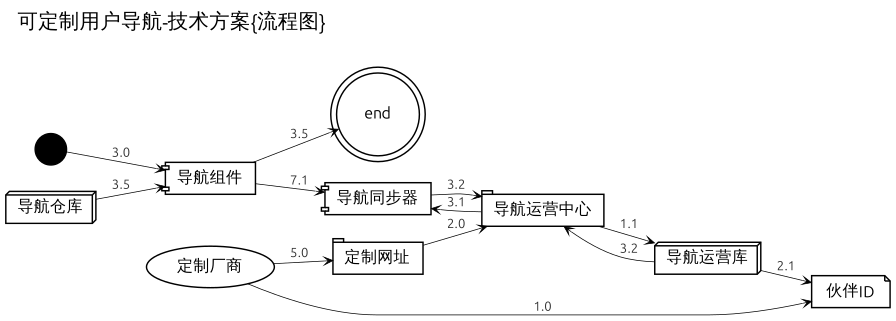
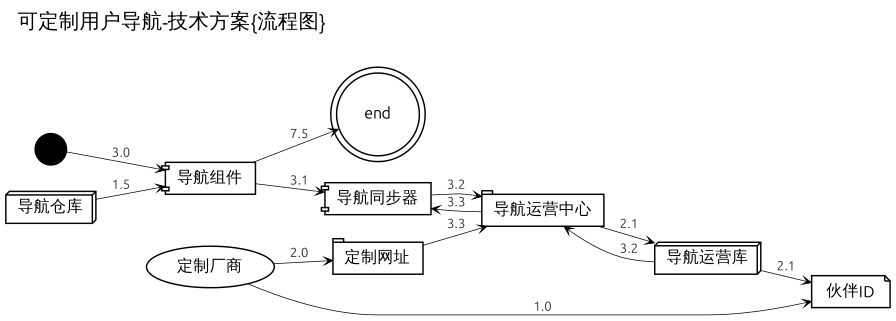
edge "导航组件" -> "end": label "3.5" -> "7.5"
edge "导航组件" -> "导航同步器": label "7.1" -> "3.1"
edge "导航仓库" -> "导航组件": label "3.5" -> "1.5"
edge "导航运营中心" -> "导航同步器": label "3.1" -> "3.3"
edge "定制网址" -> "导航运营中心": label "2.0" -> "3.3"
edge "导航运营中心" -> "导航运营库": label "1.1" -> "2.1"
edge "定制厂商" -> "定制网址": label "5.0" -> "2.0"
